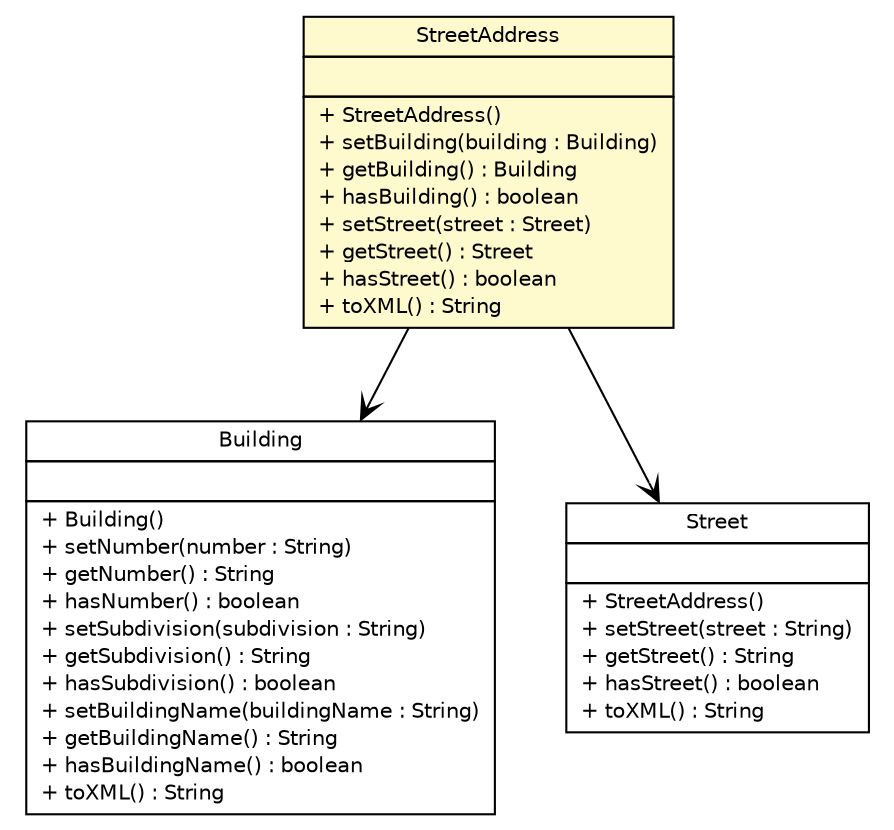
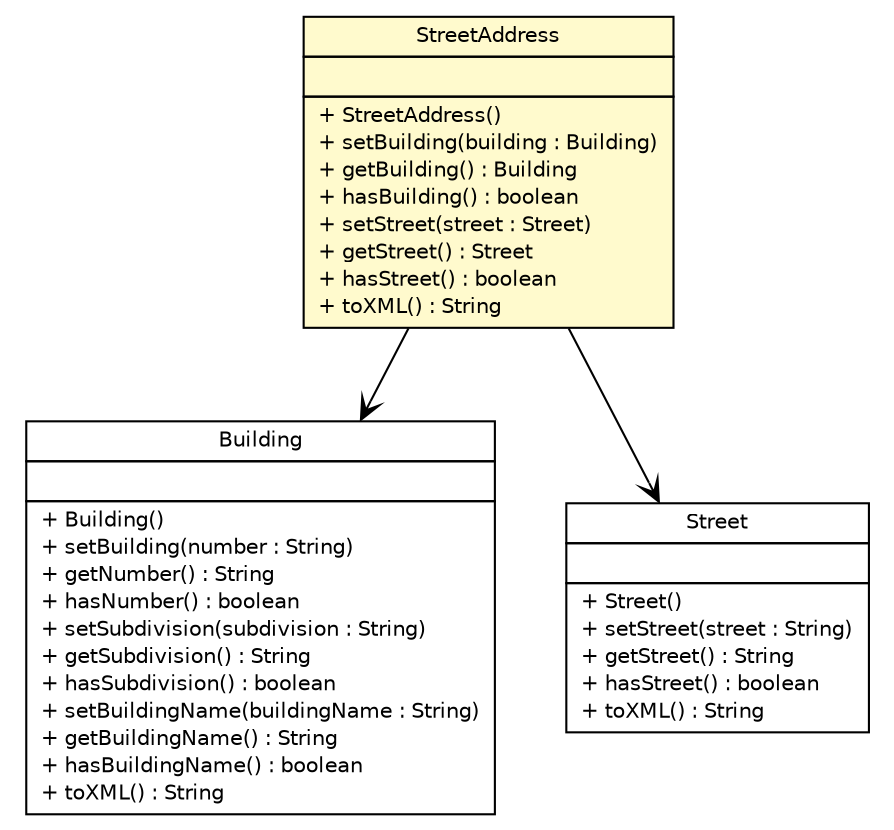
node "Building": text "+ setNumber(number : String)" -> "+ setBuilding(number : String)"
node "Street": text "+ StreetAddress()" -> "+ Street()"
